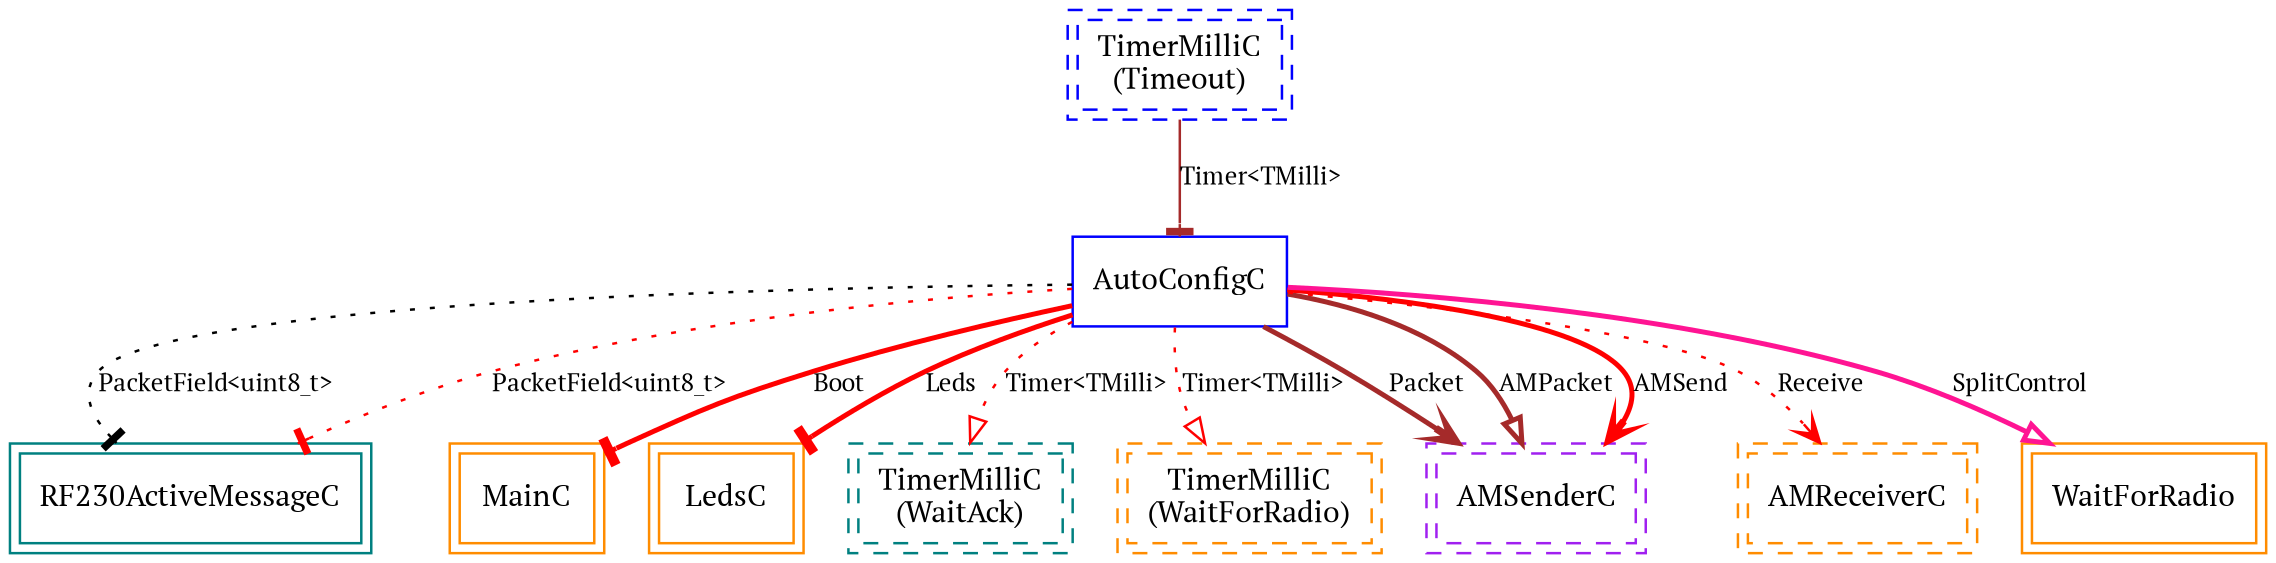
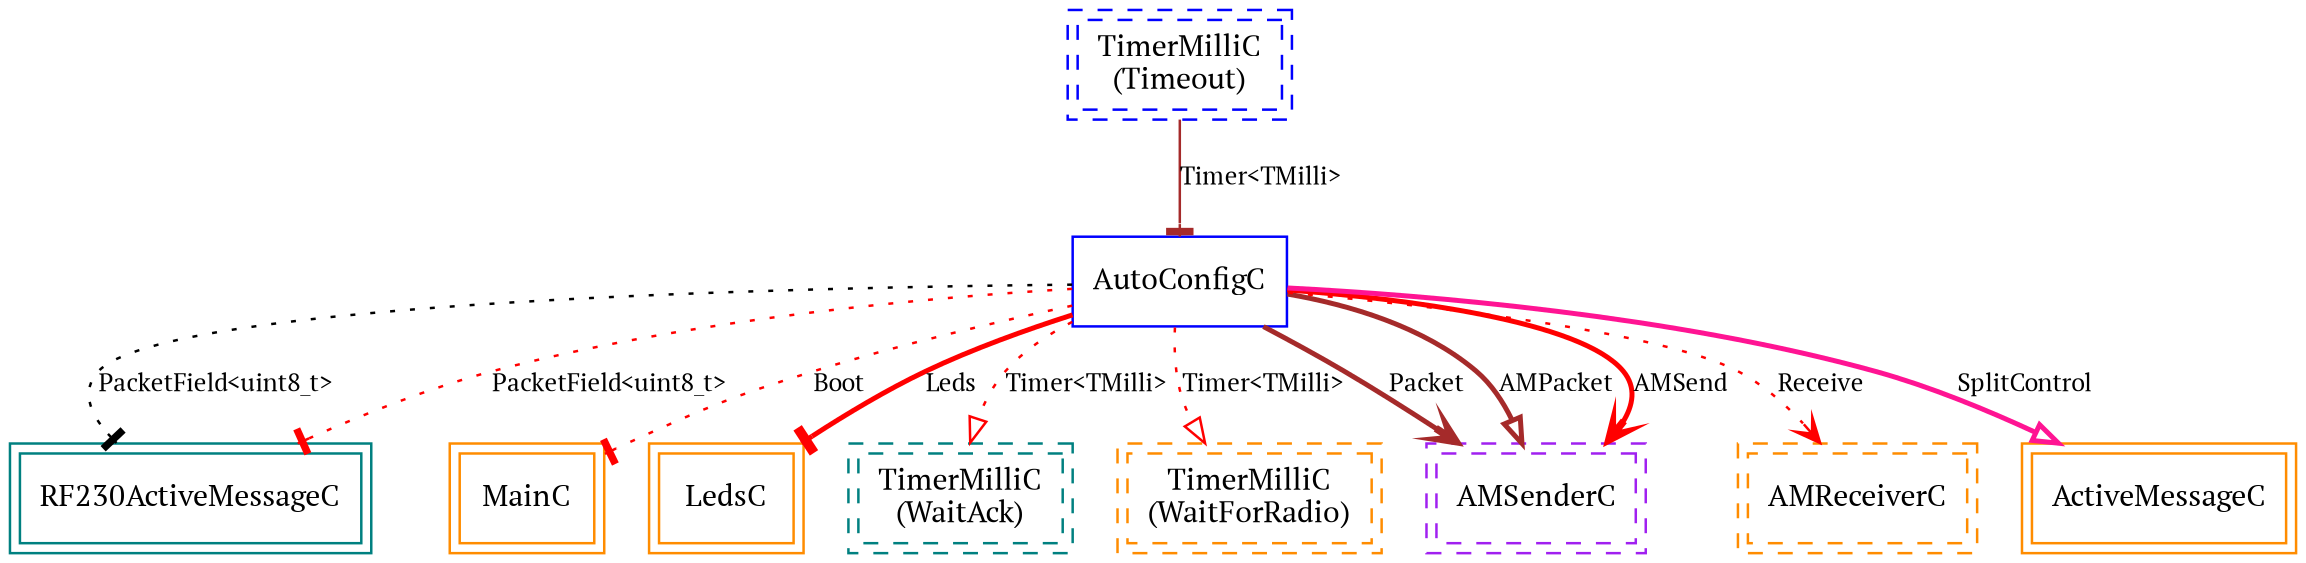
edge "AutoConfigC" -> "MainC": style bold -> dotted
node "WaitForRadio": label "WaitForRadio" -> "ActiveMessageC"
